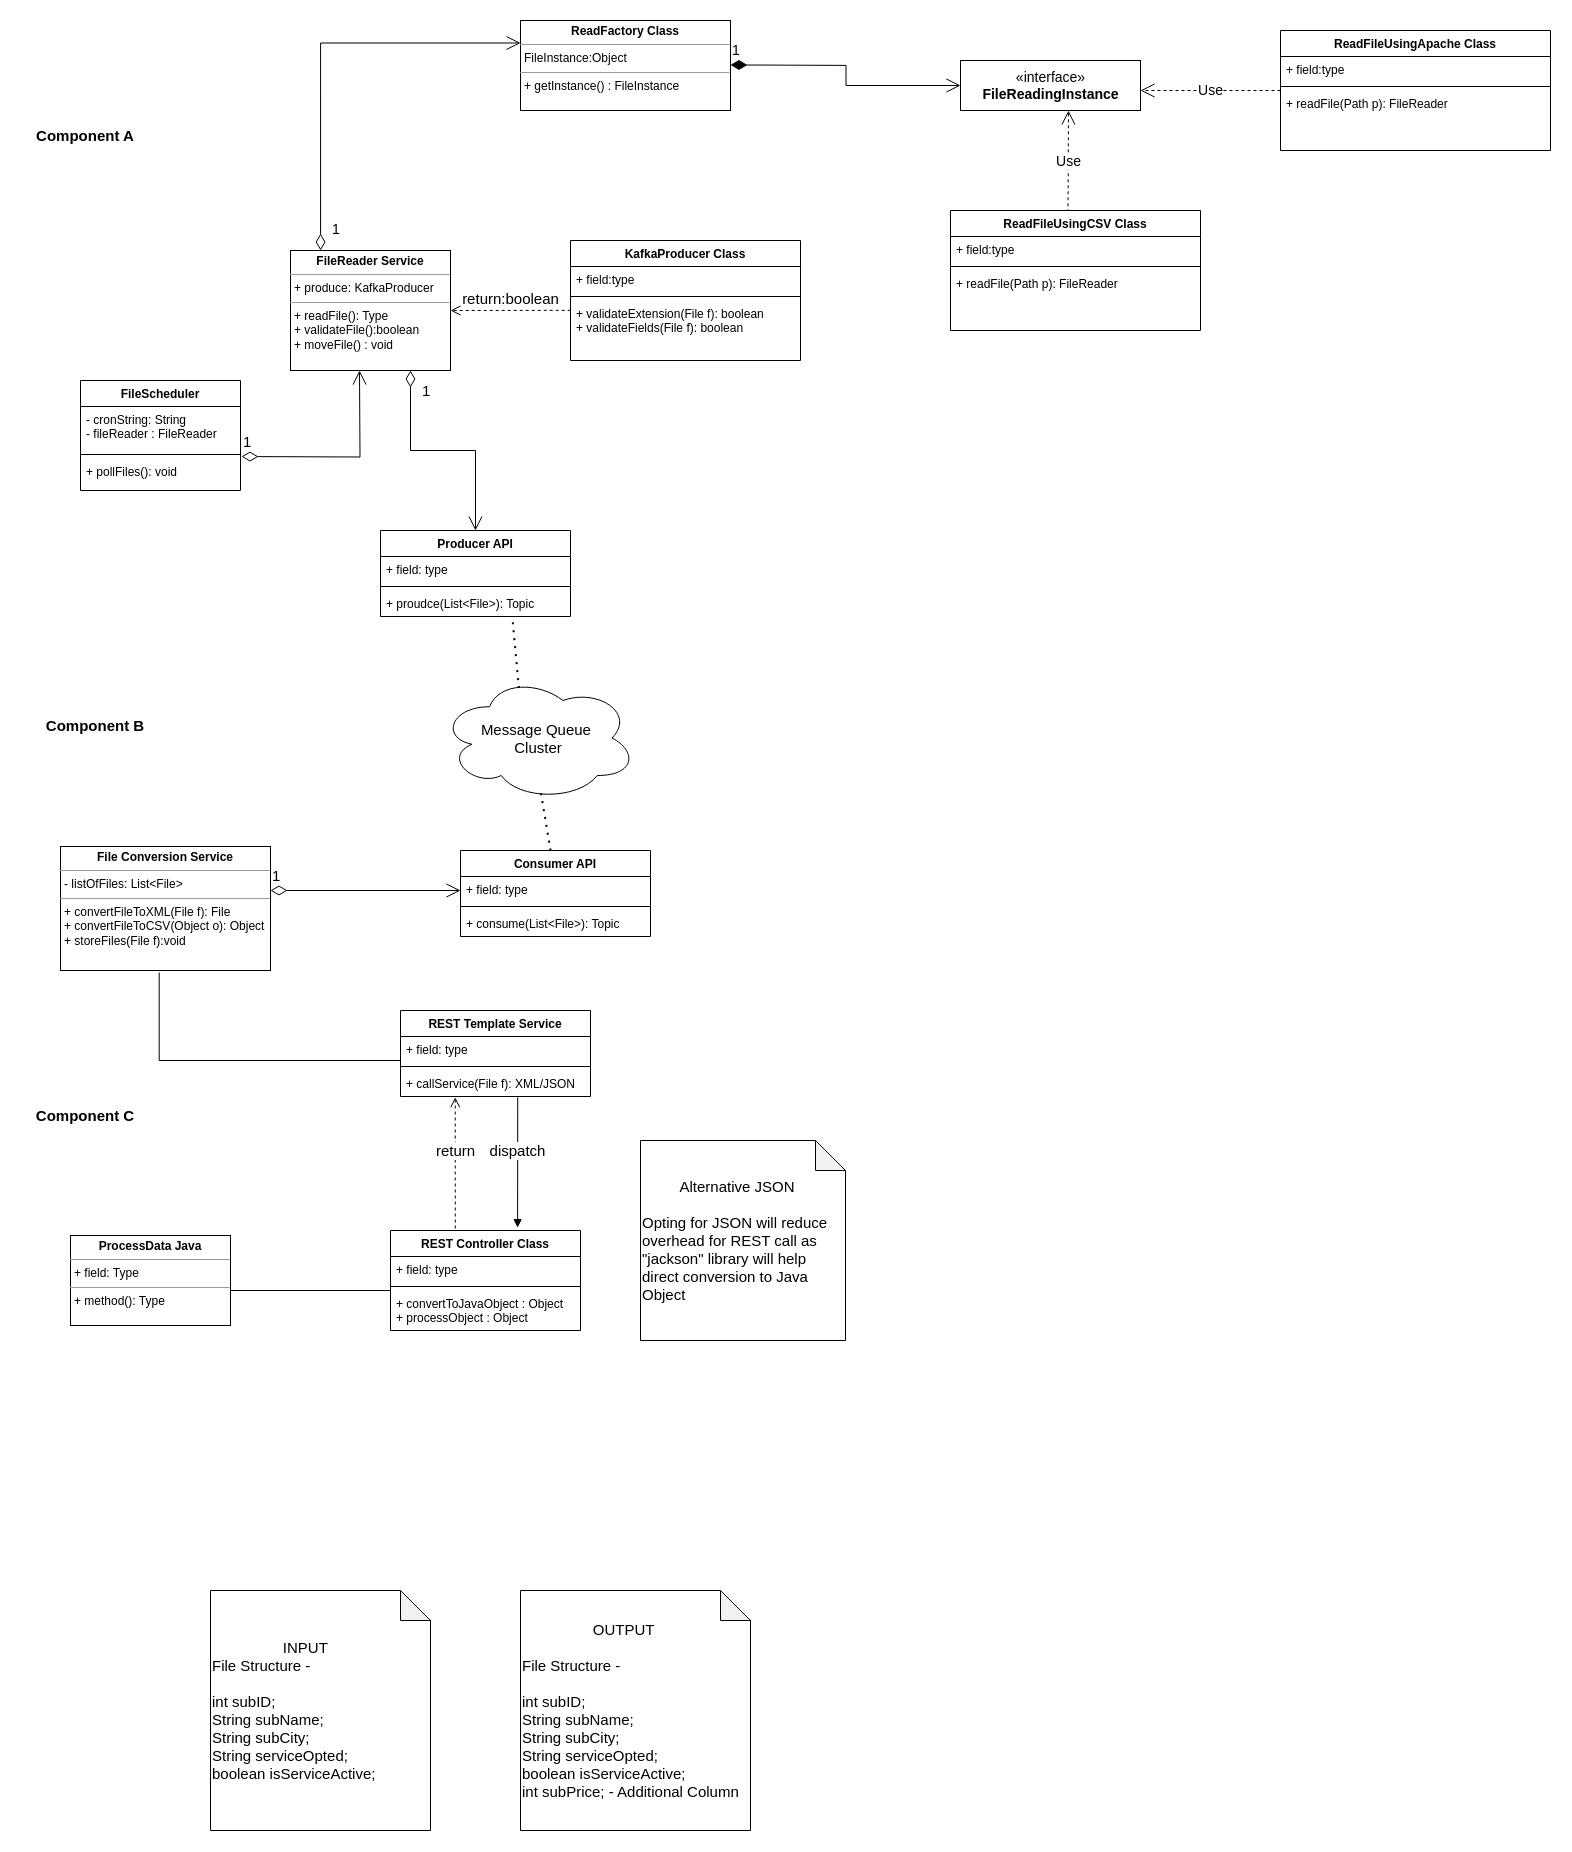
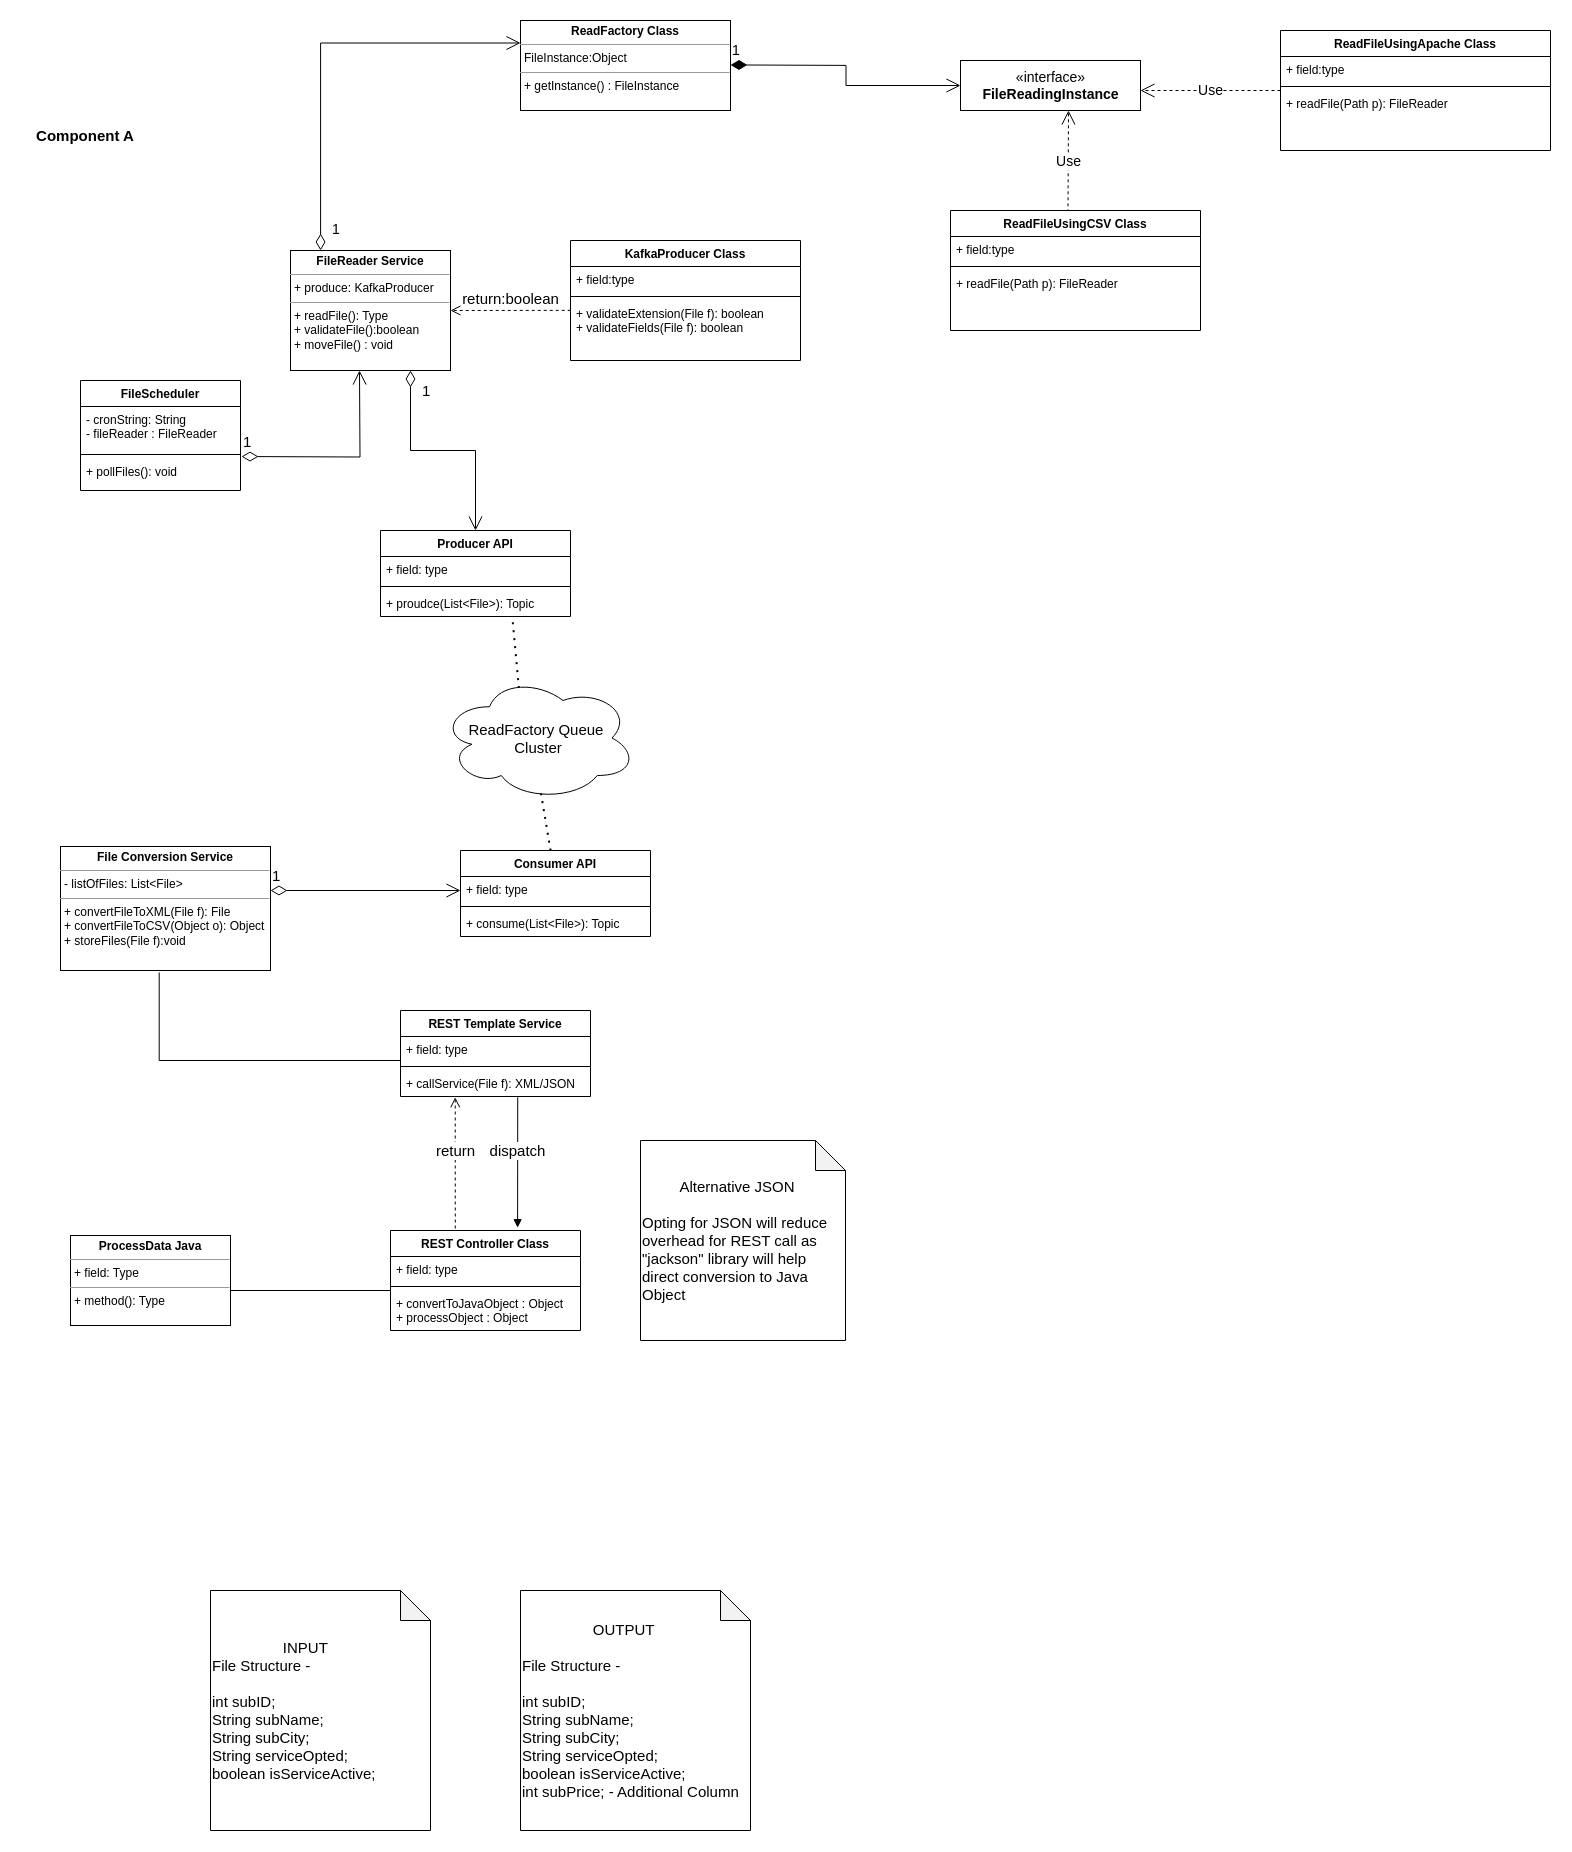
node "Component B": removed
node "Message Queue Cluster": label "Message Queue Cluster" -> "ReadFactory Queue Cluster"
node "Component C": removed
